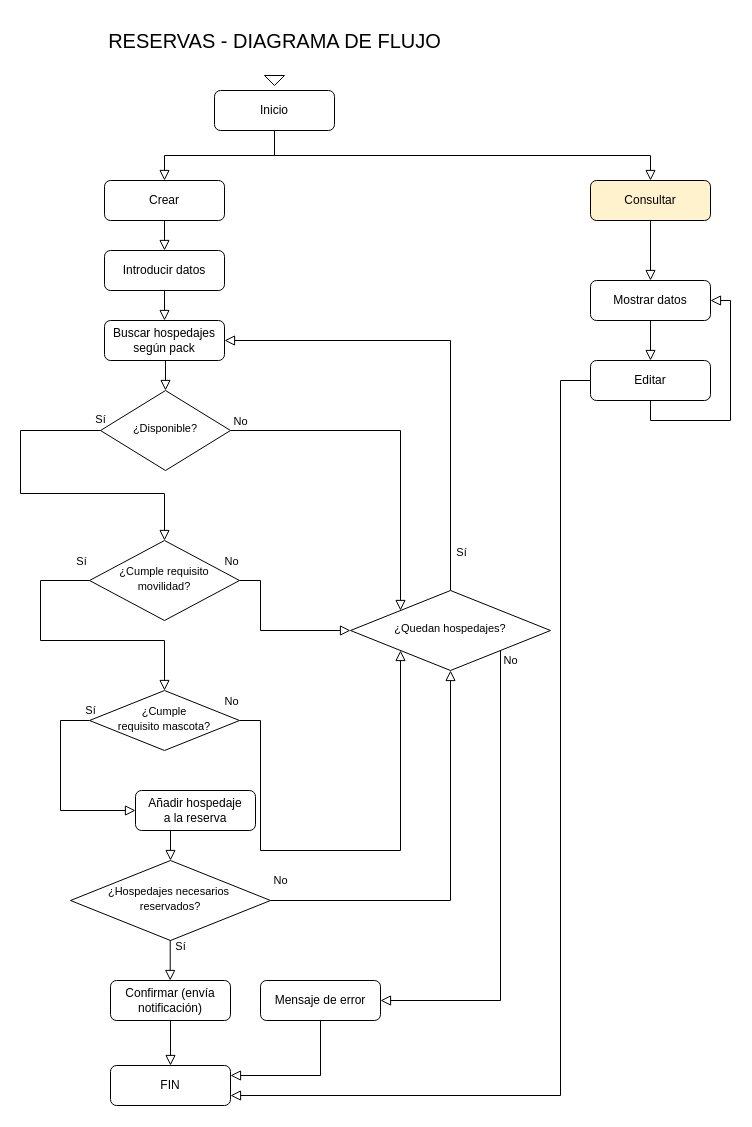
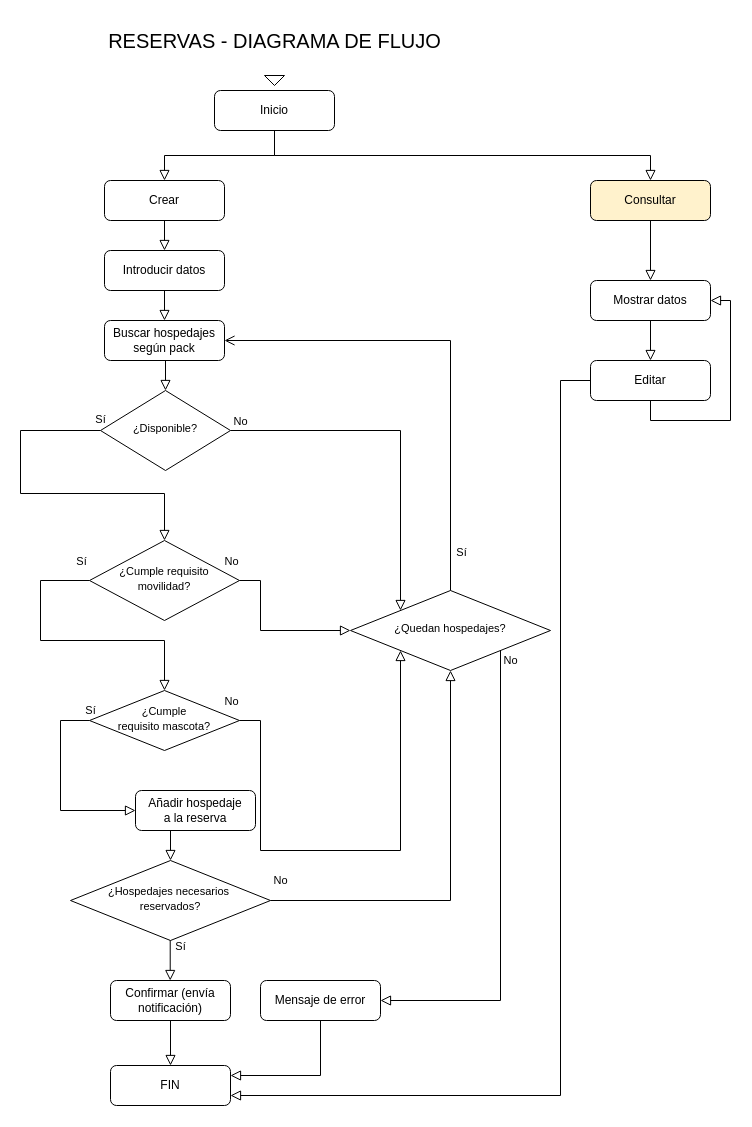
edge "¿Quedan hospedajes?" -> "Buscar hospedajes según pack": arrowhead block -> open
